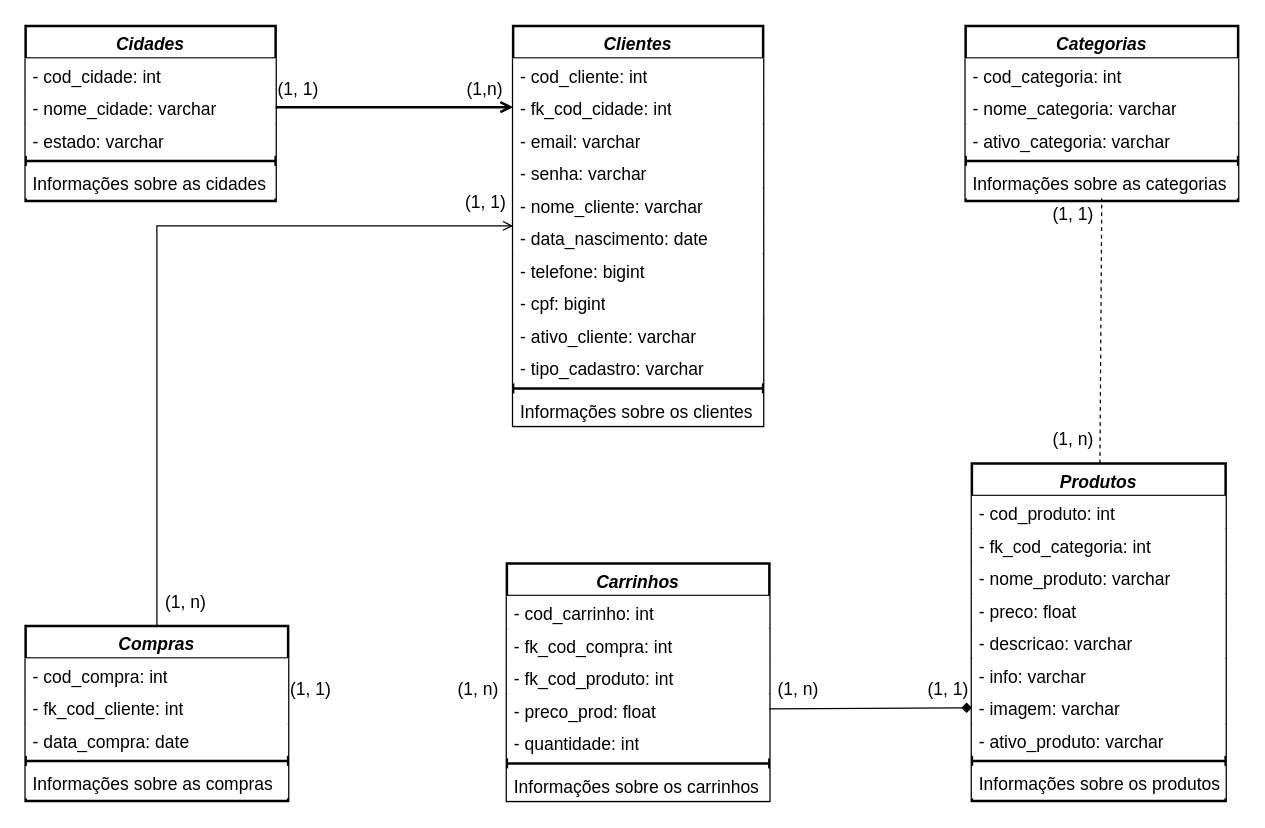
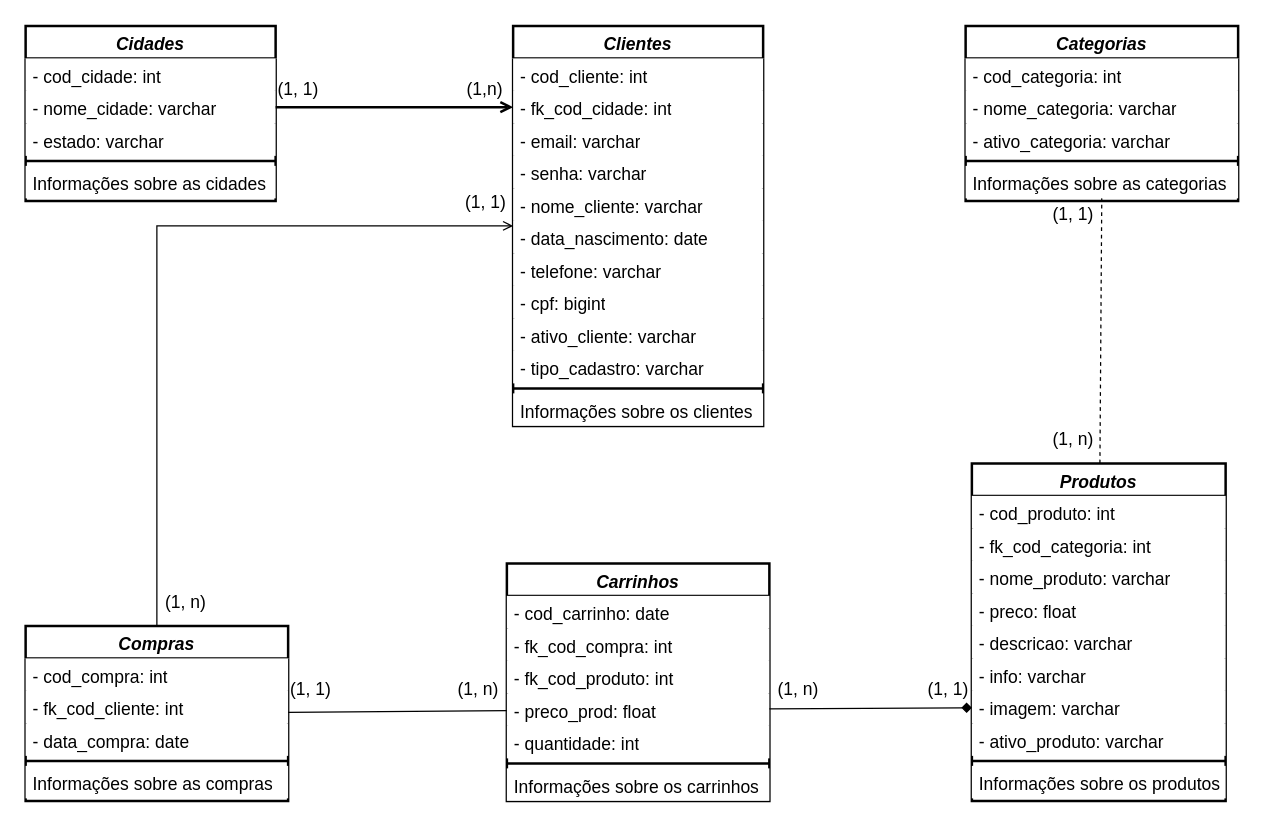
node "- telefone: bigint": label "- telefone: bigint" -> "- telefone: varchar"
node "- cod_carrinho: int": label "- cod_carrinho: int" -> "- cod_carrinho: date"
edge "- preco_prod: float" -- "Compras": added
